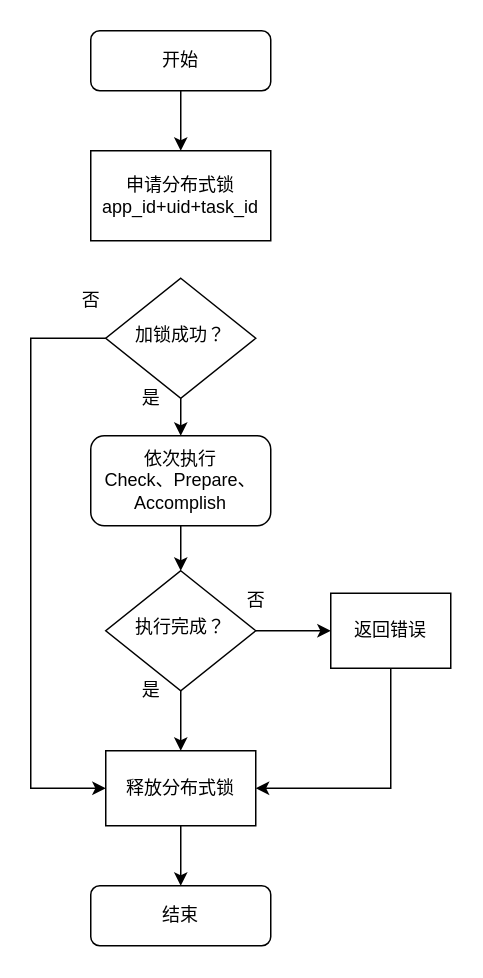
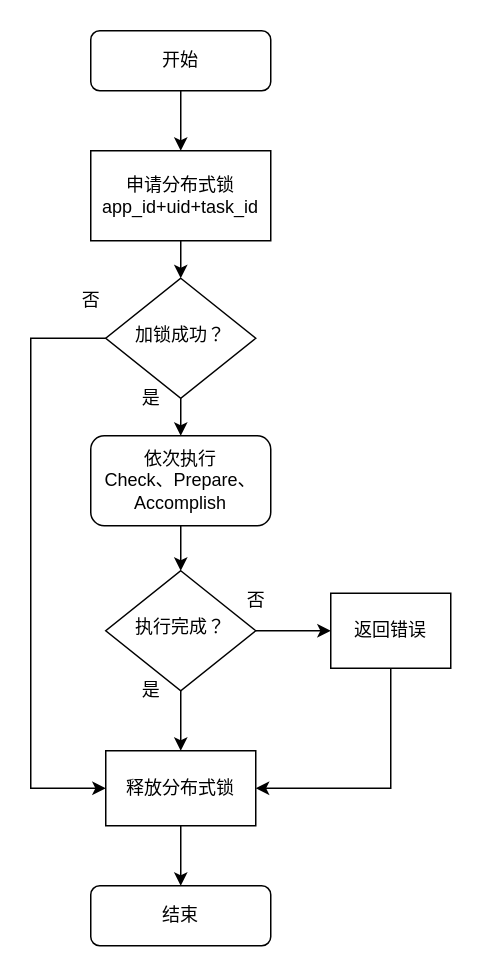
edge "申请分布式锁 app_id+uid+task_id" -> "加锁成功？": added
